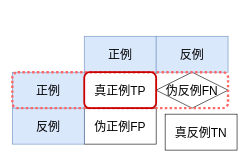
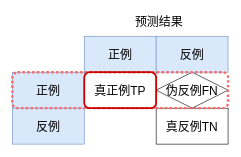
node "预测结果": added
node "伪正例FP": removed
node "真反例TN": moved (201, 132) -> (192, 126)
